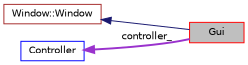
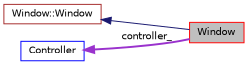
node "Gui": label "Gui" -> "Window"
